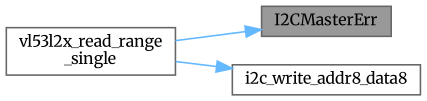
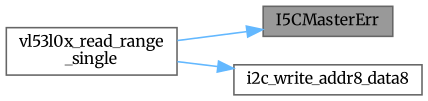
node "I2CMasterErr": label "I2CMasterErr" -> "I5CMasterErr"
node "vl53l2x_read_range _single": label "vl53l2x_read_range _single" -> "vl53l0x_read_range _single"
